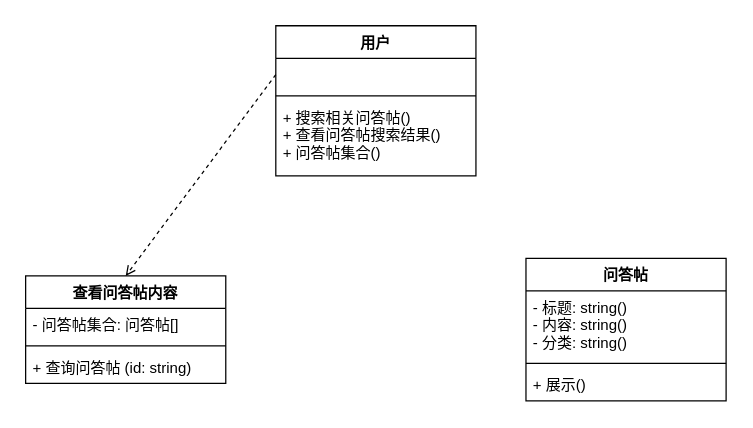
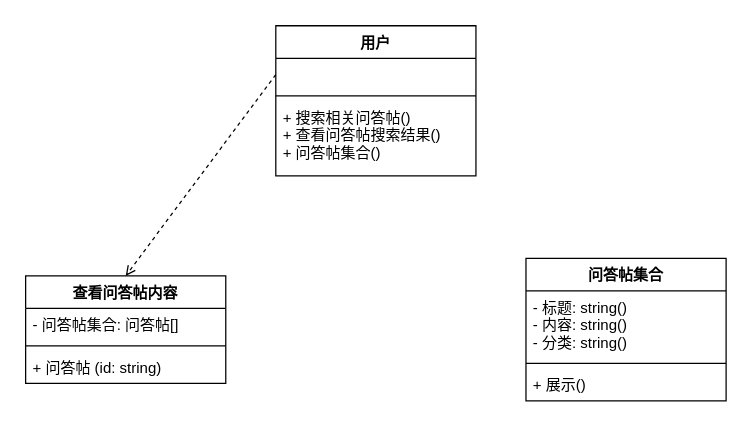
node "问答帖": label "问答帖" -> "问答帖集合"
node "+ 查询问答帖 (id: string)": label "+ 查询问答帖 (id: string)" -> "+ 问答帖 (id: string)"
